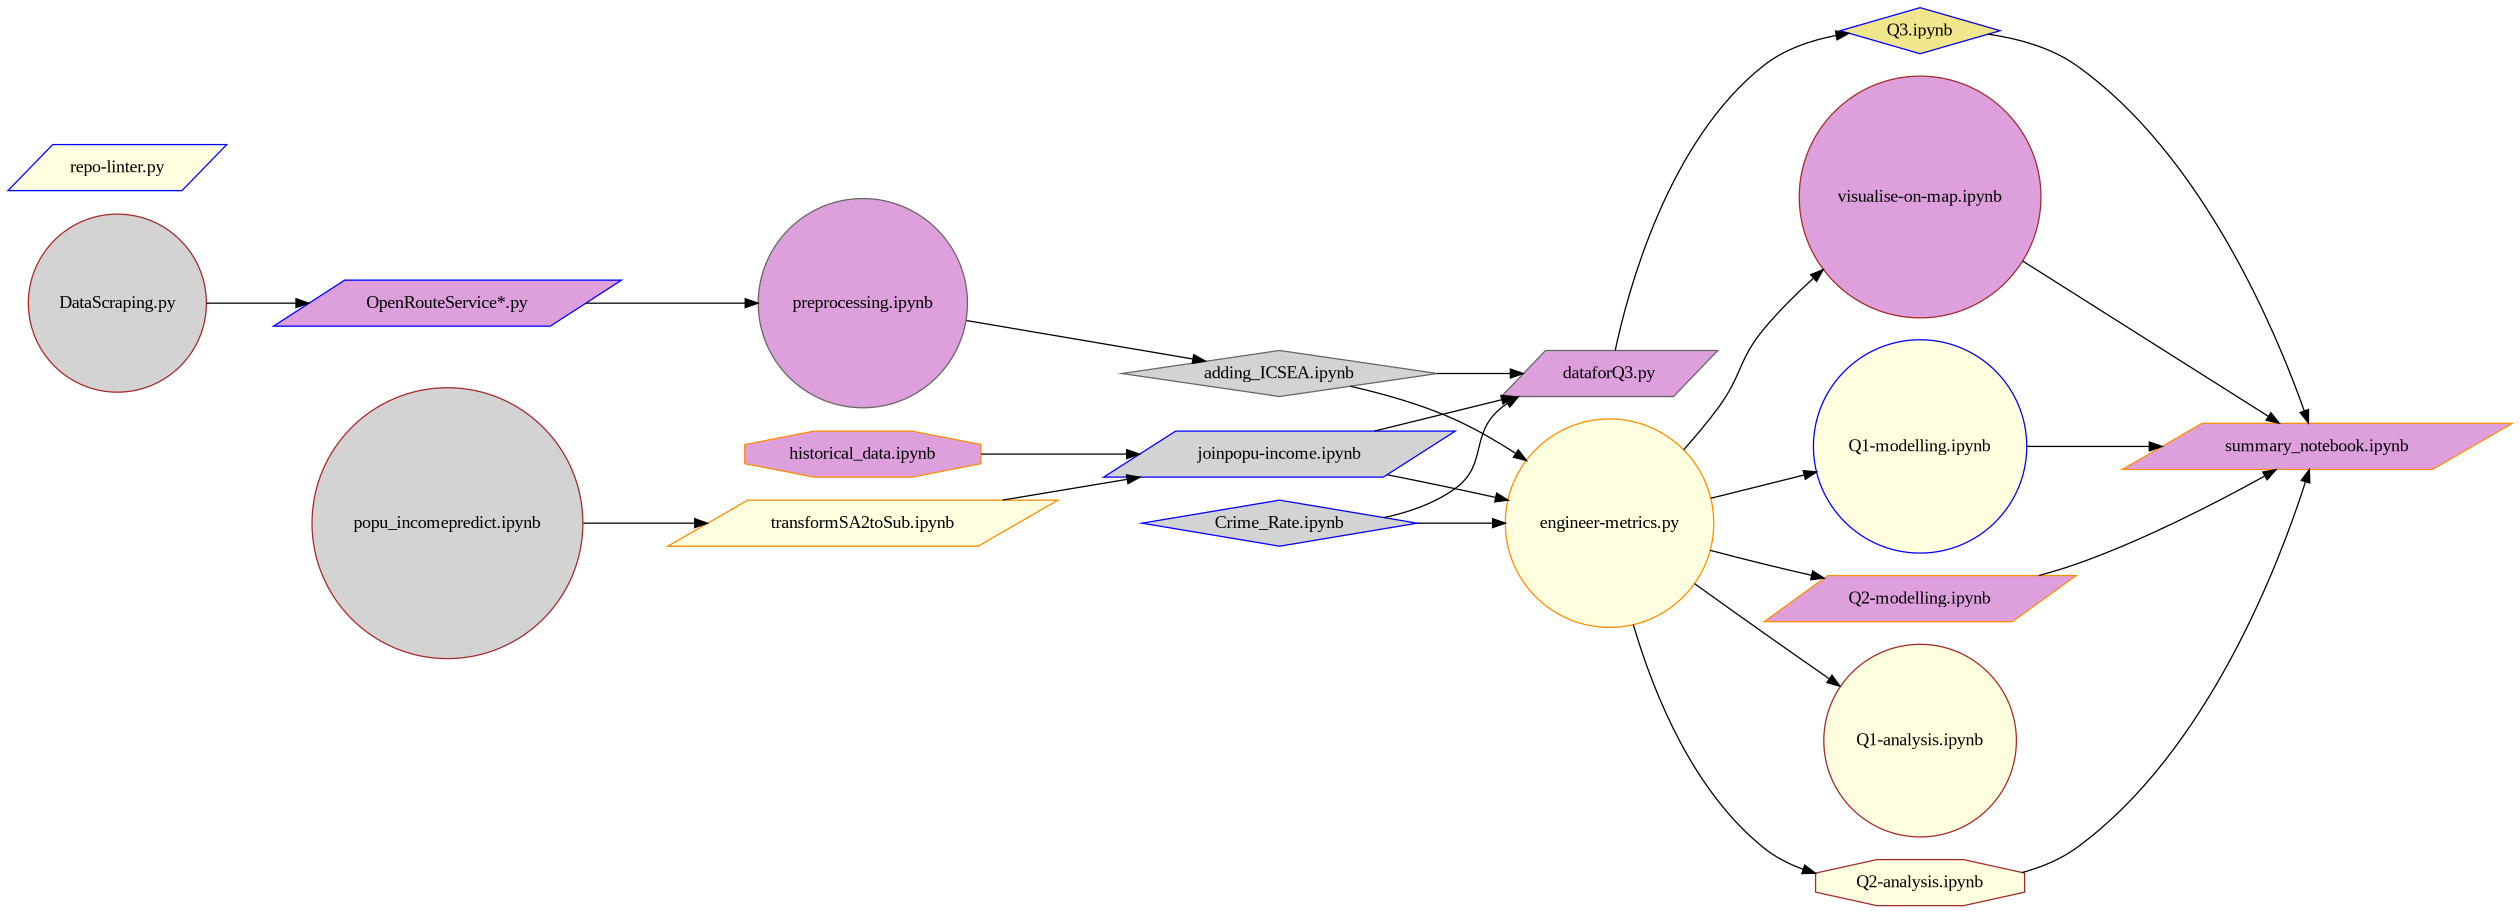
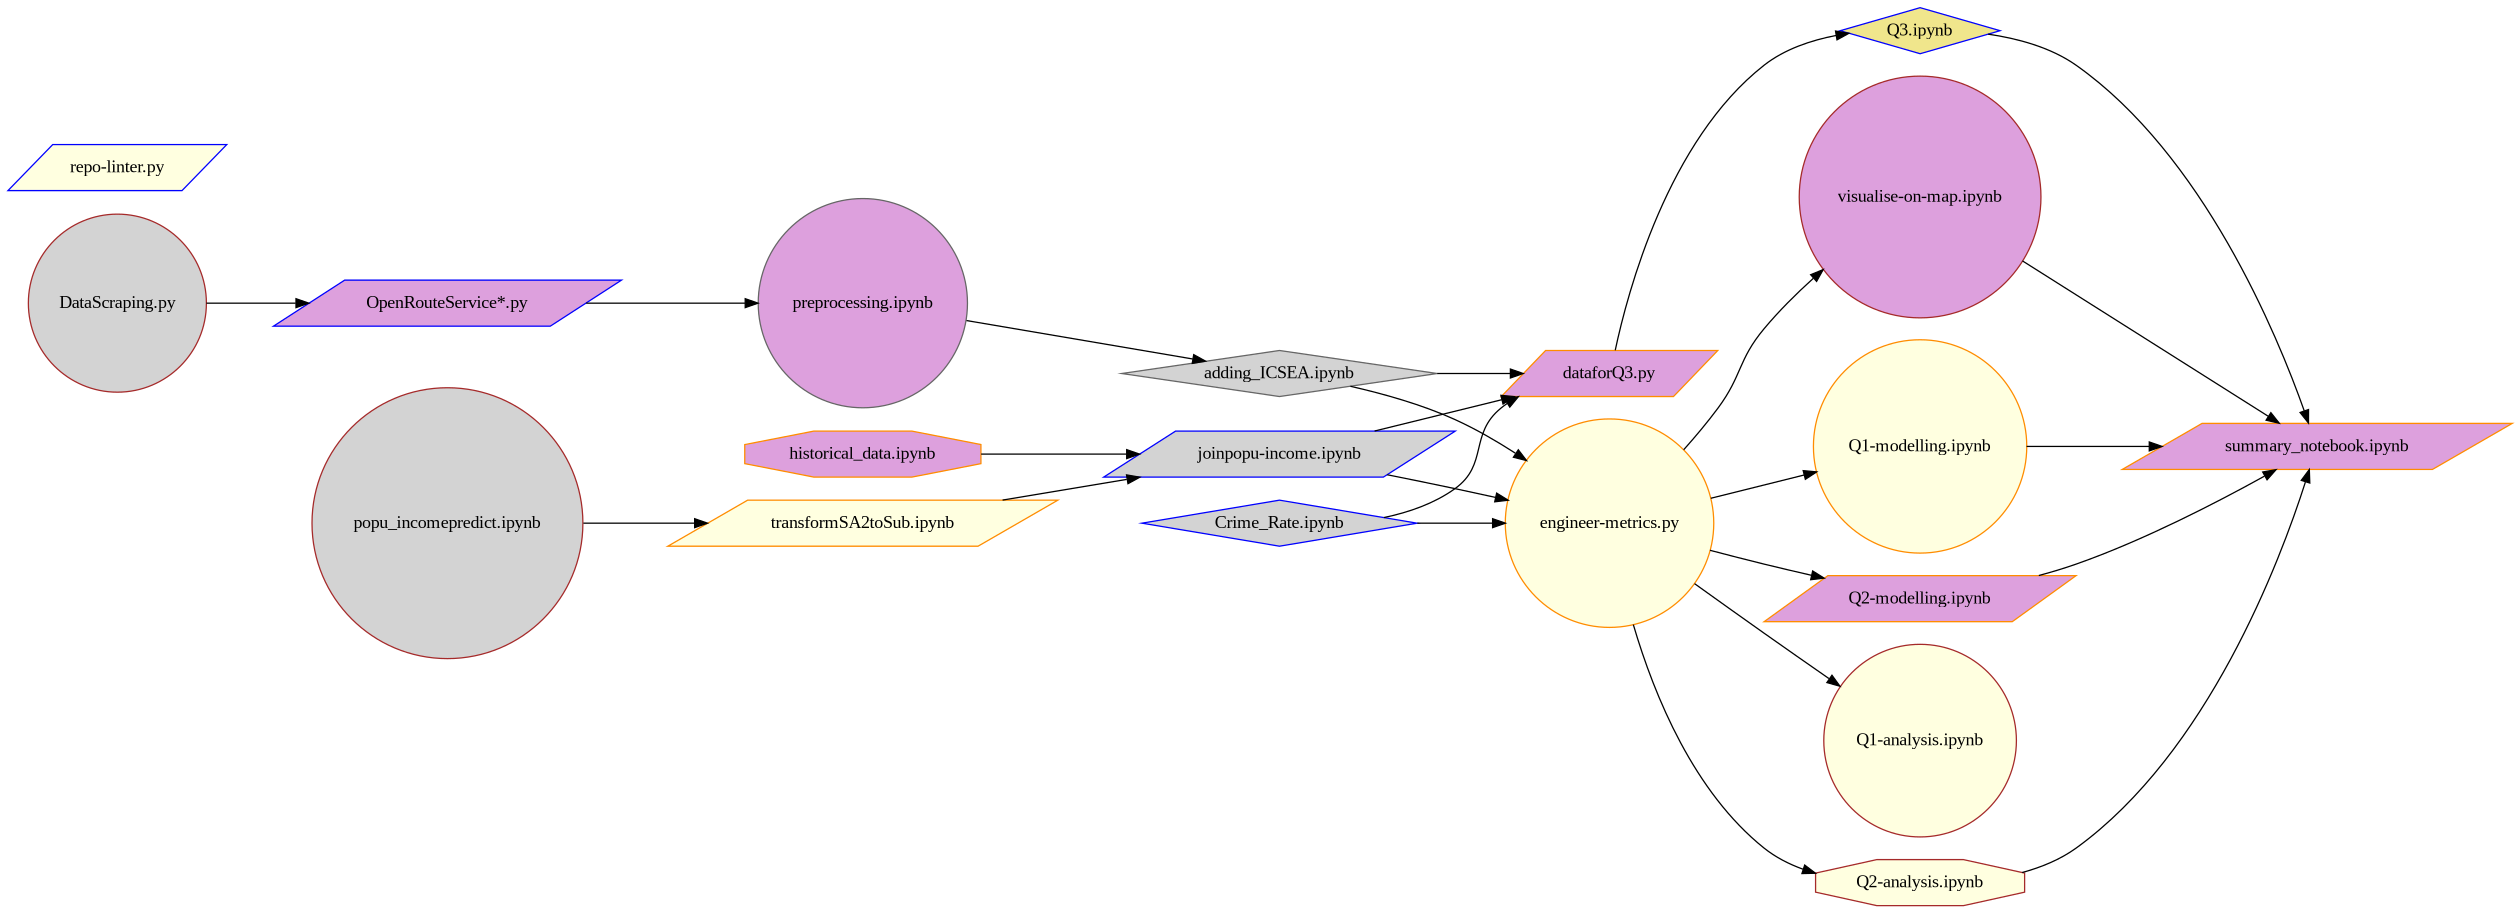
node "dataforQ3.py": color gray40 -> darkorange
node "Q1-modelling.ipynb": color blue -> darkorange
